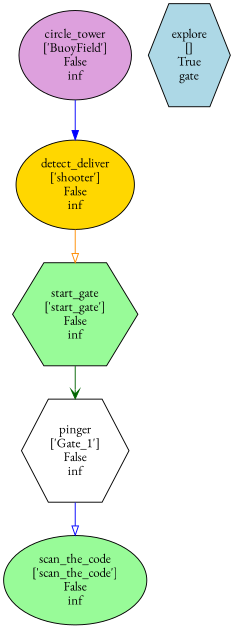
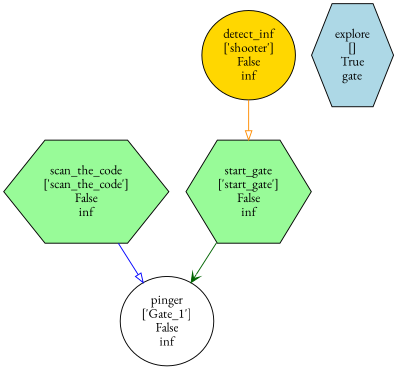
node "circle_tower ['BuoyField'] False inf": removed
node "detect_deliver ['shooter'] False inf": label "detect_deliver ['shooter'] False inf" -> "detect_inf ['shooter'] False inf"
node "pinger ['Gate_1'] False inf": shape hexagon -> ellipse
edge "pinger ['Gate_1'] False inf" -> "scan_the_code ['scan_the_code'] False inf": reversed
node "scan_the_code ['scan_the_code'] False inf": shape ellipse -> hexagon
